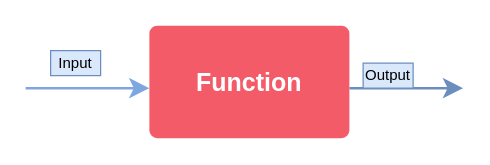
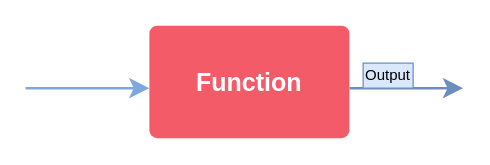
node "Input": removed
